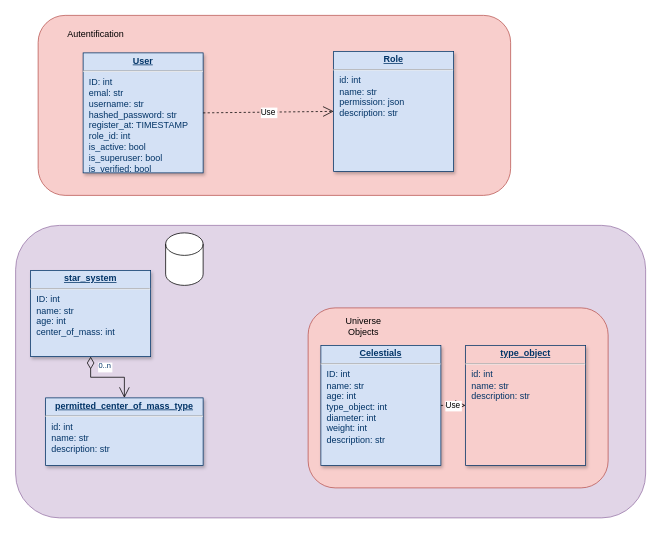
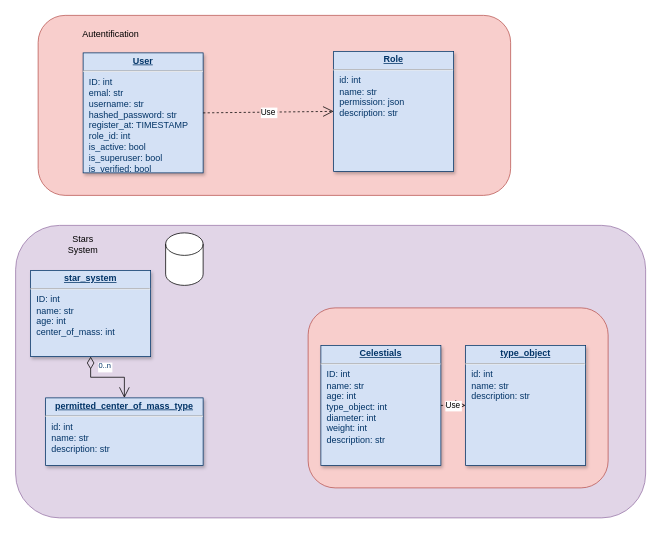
node "Autentification": moved (96, 34) -> (111, 34)
node "Stars System": added
node "Universe Objects": removed
node "type_object id: int name: str description: str": fillcolor #f8cecc -> #d4e1f5
